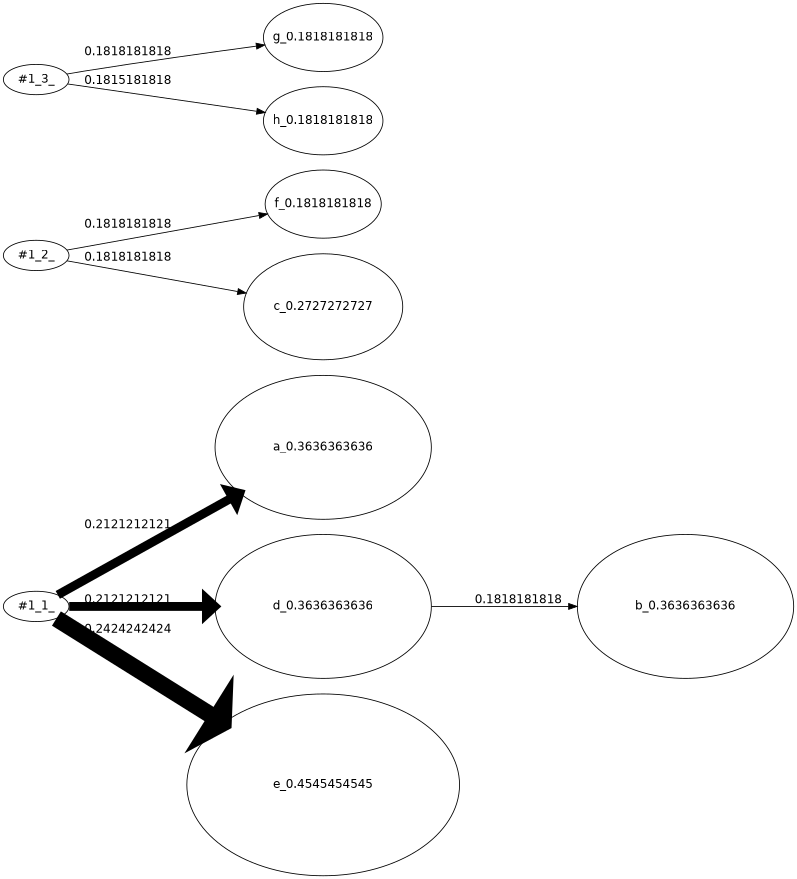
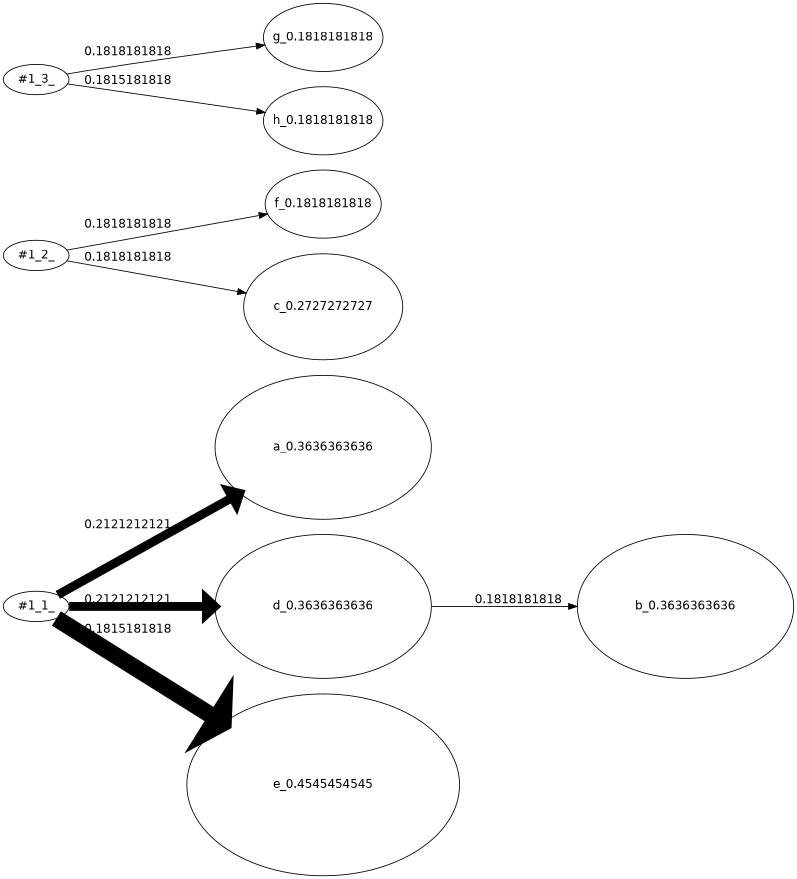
edge "#1_1_" -> "e_0.4545454545": label "0.2424242424" -> "0.1815181818"
